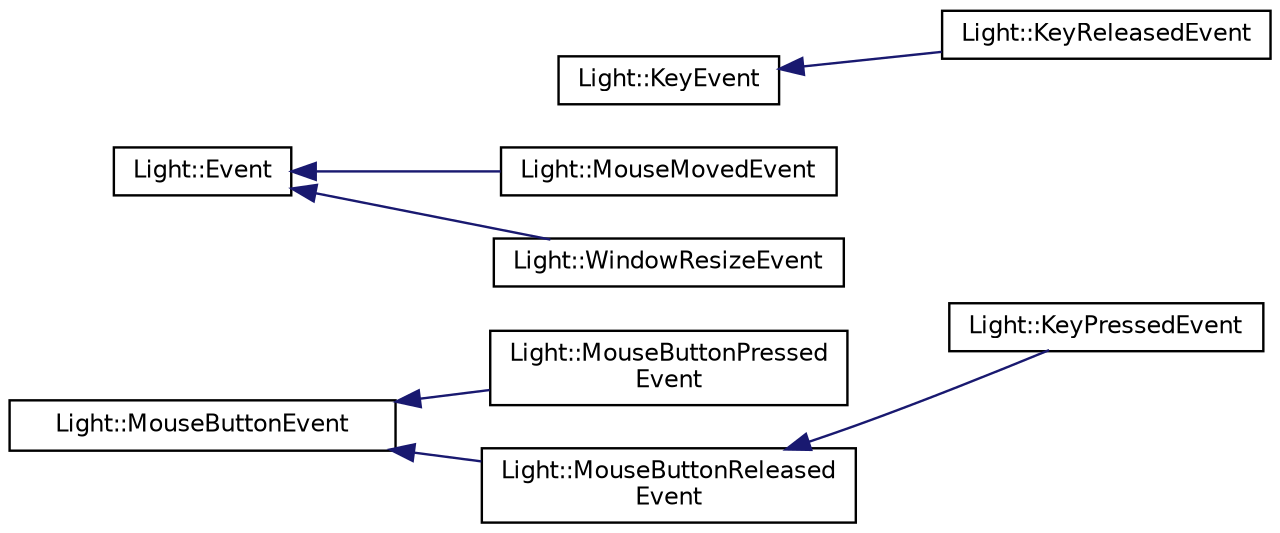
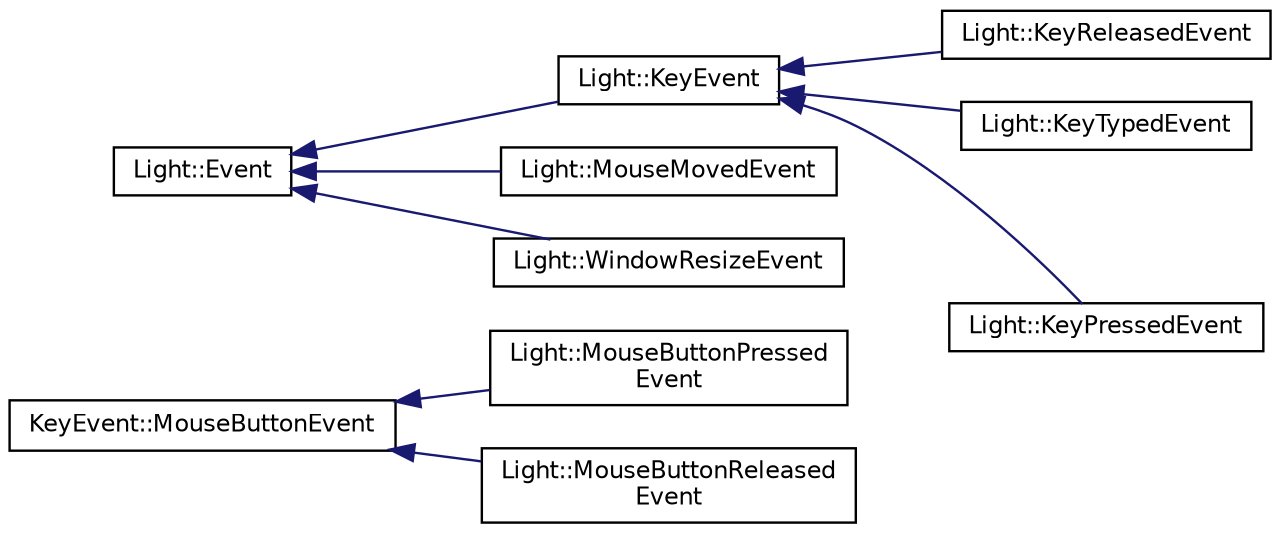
edge "Light::KeyEvent" -> "Light::Event": added
node "Light::KeyTypedEvent": added
edge "Light::KeyPressedEvent" -> "Light::MouseButtonReleased Event": now "Light::KeyPressedEvent" -> "Light::KeyEvent"
node "Light::MouseButtonEvent": label "Light::MouseButtonEvent" -> "KeyEvent::MouseButtonEvent"
